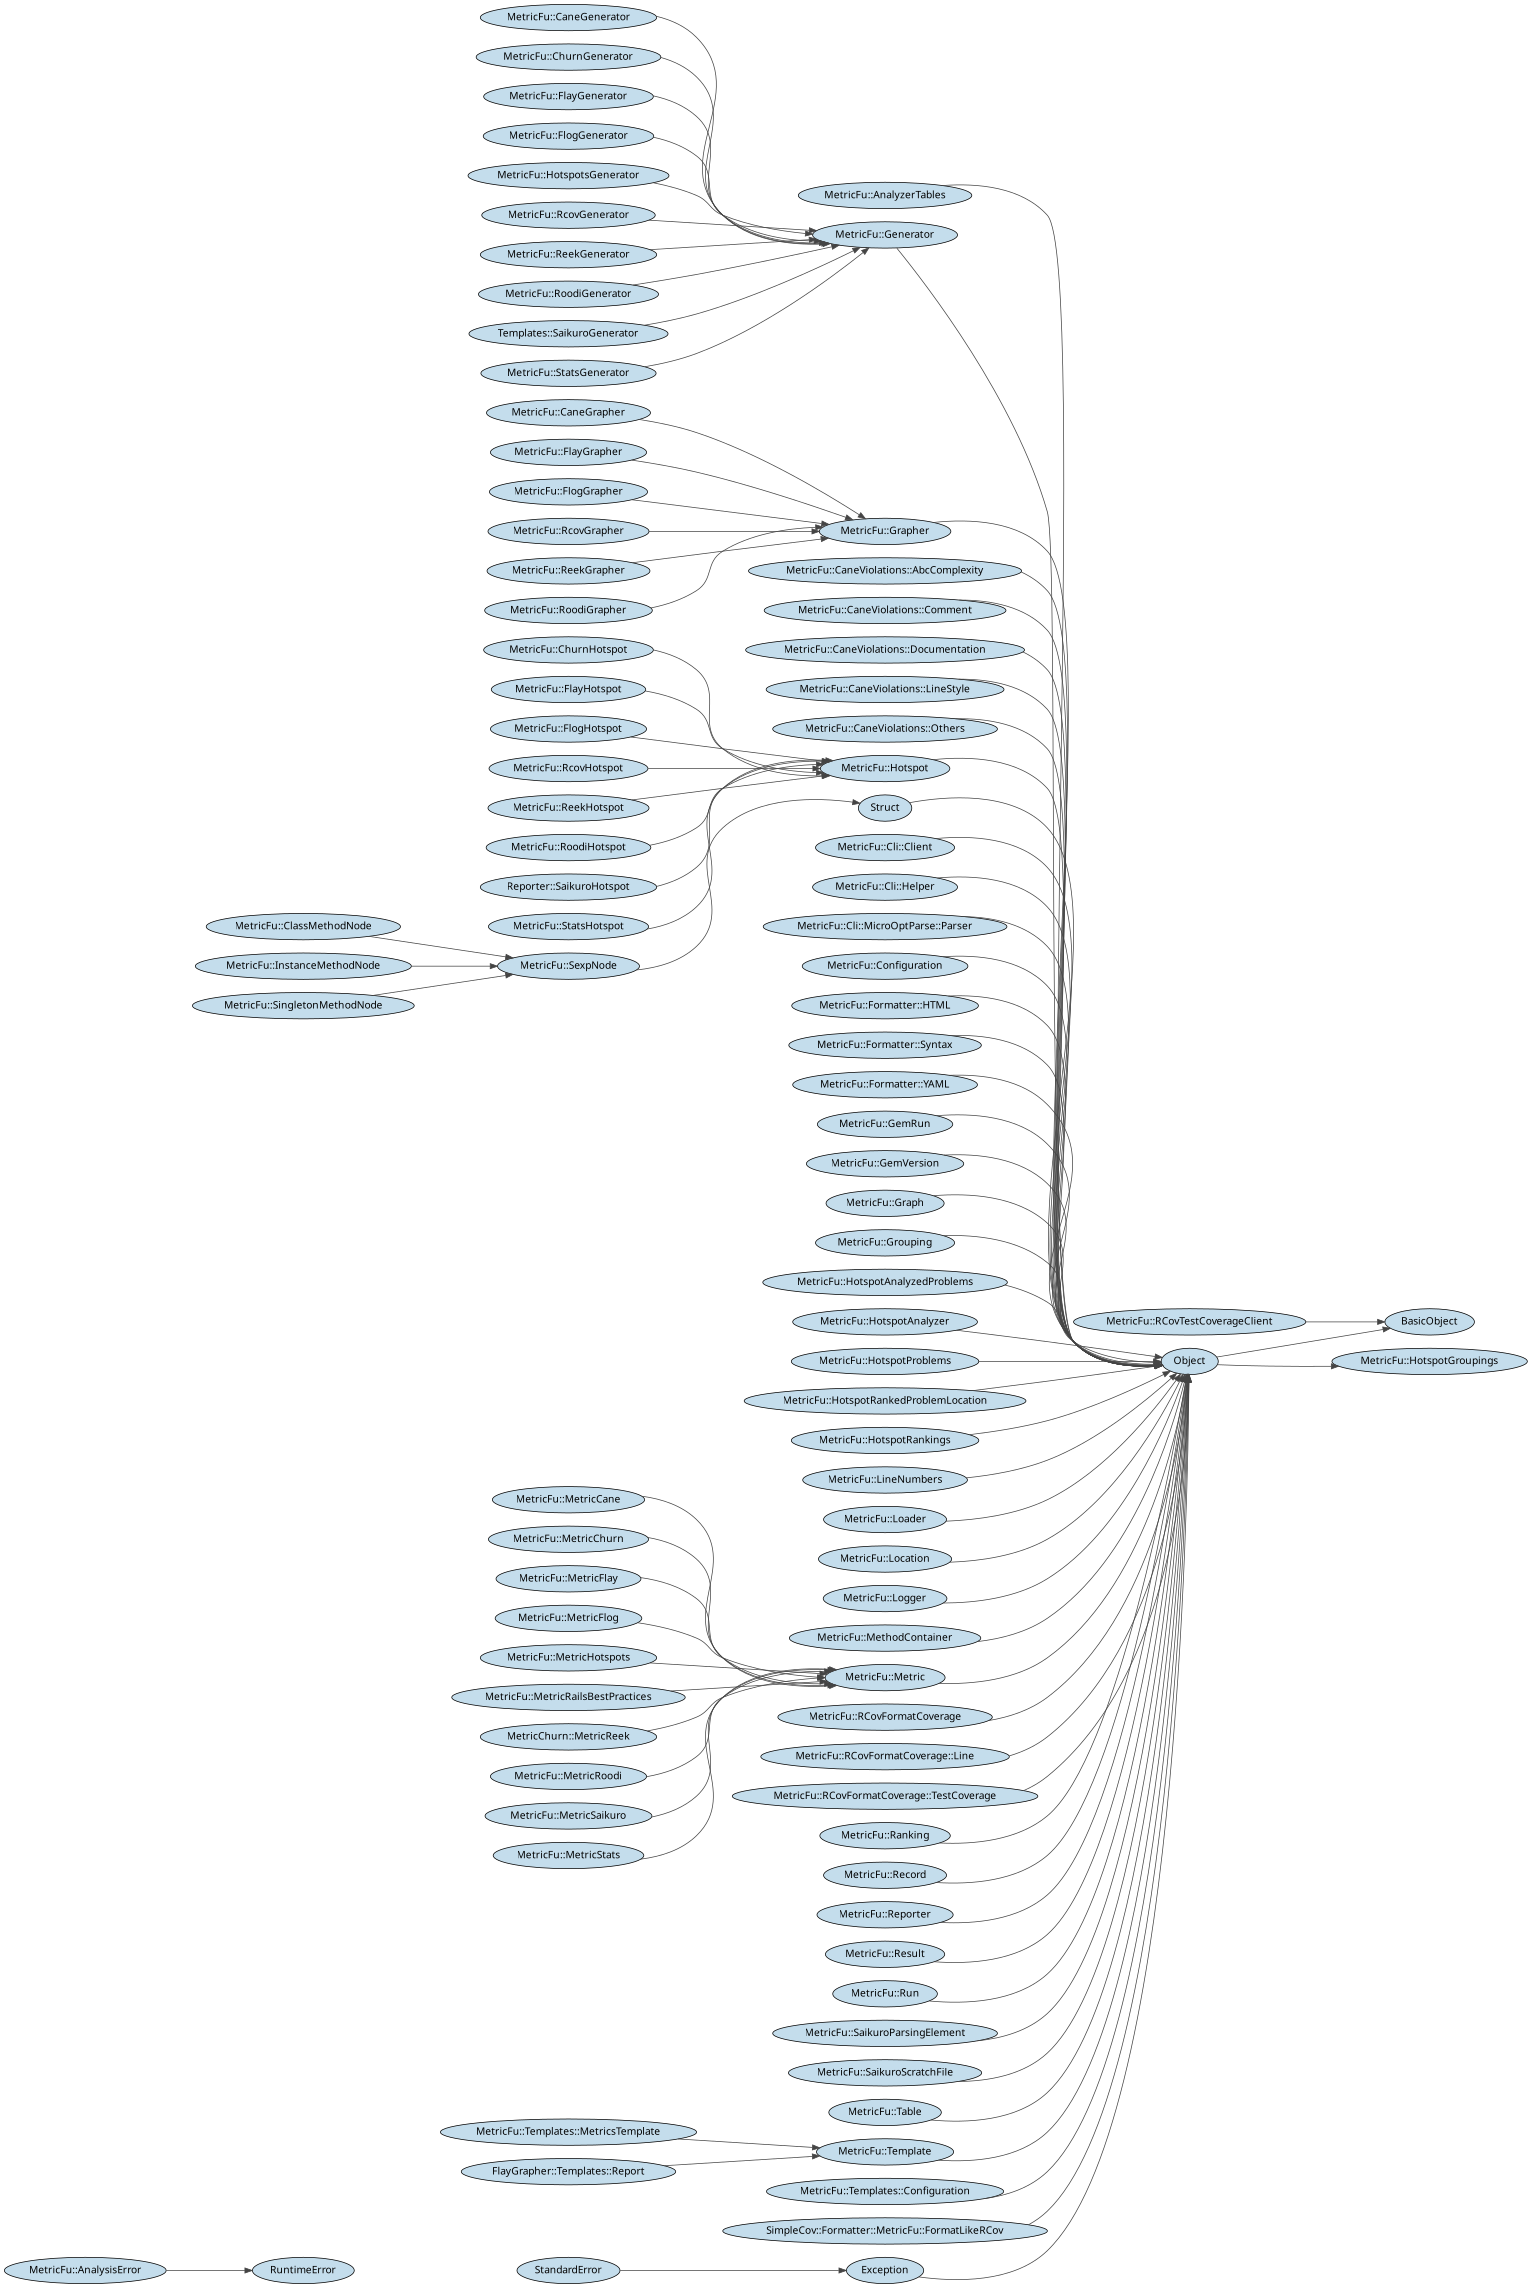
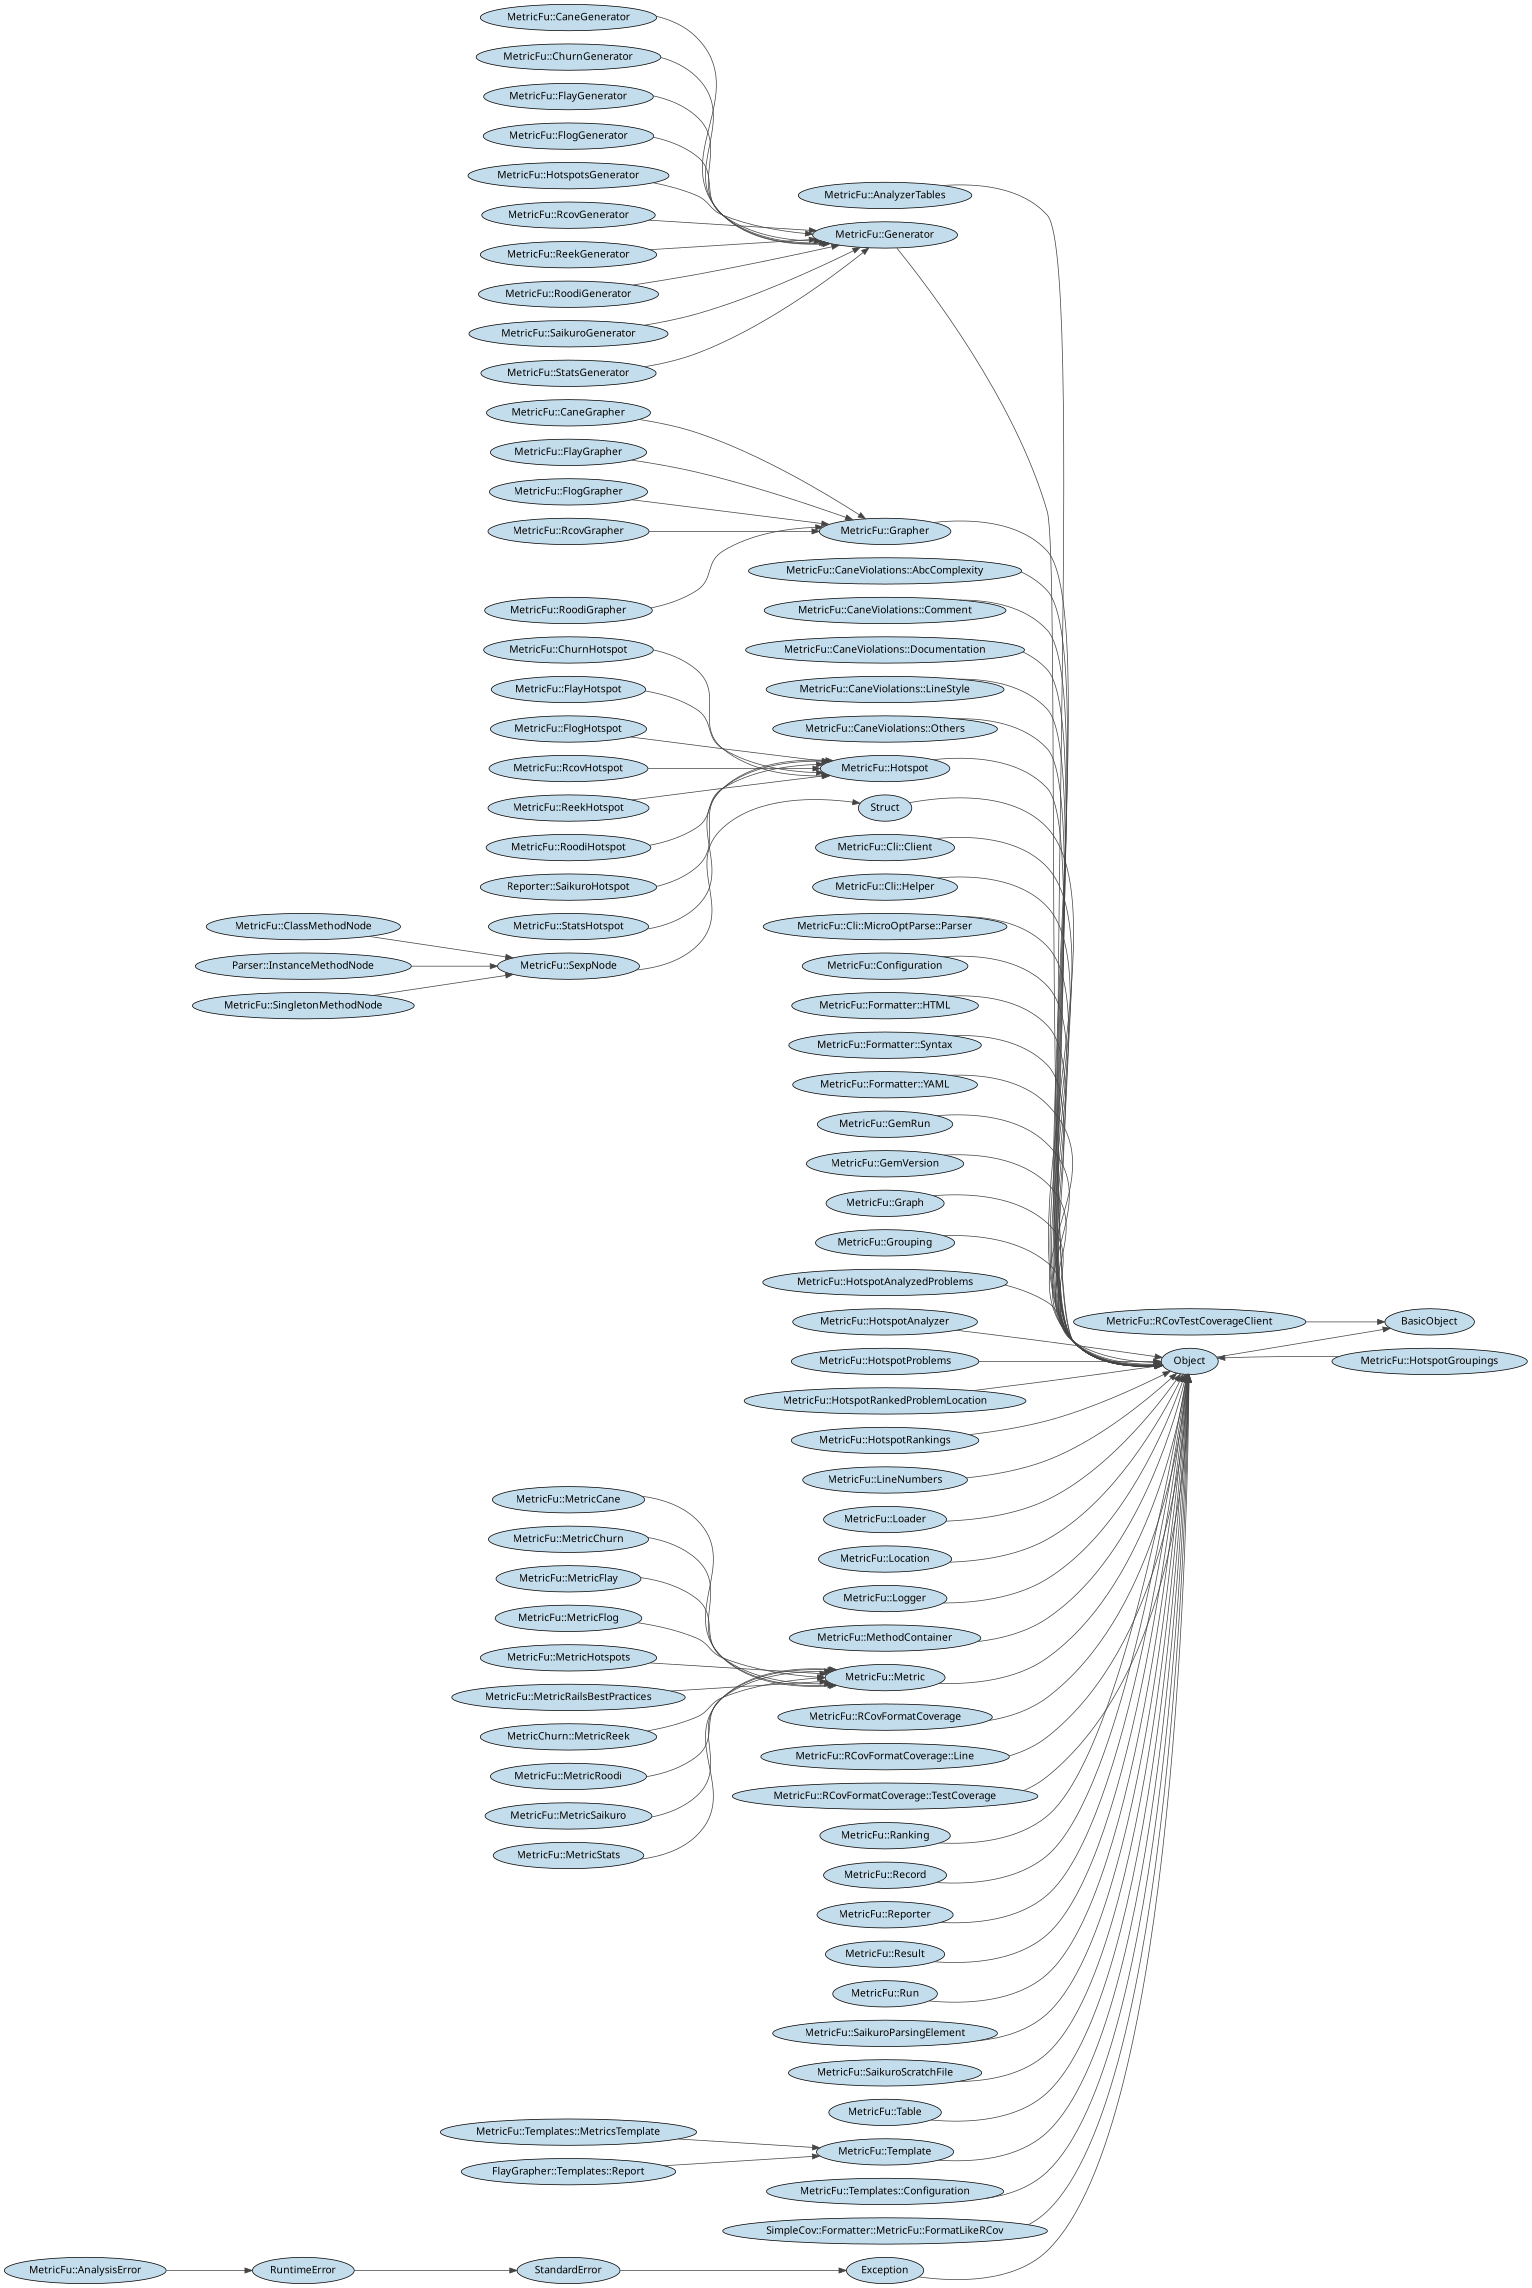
node "Templates::SaikuroGenerator": label "Templates::SaikuroGenerator" -> "MetricFu::SaikuroGenerator"
node "MetricFu::ReekGrapher": removed
node "MetricFu::InstanceMethodNode": label "MetricFu::InstanceMethodNode" -> "Parser::InstanceMethodNode"
edge "Object" -> "MetricFu::HotspotGroupings": reversed
edge "RuntimeError" -> "StandardError": added
